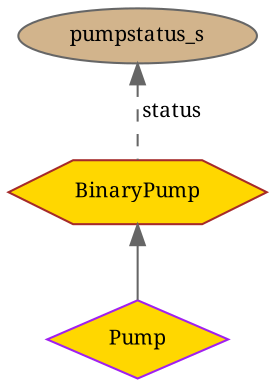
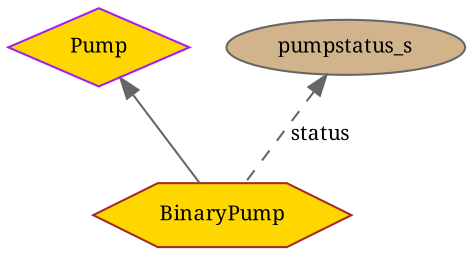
edge "Pump" -> "BinaryPump": reversed
